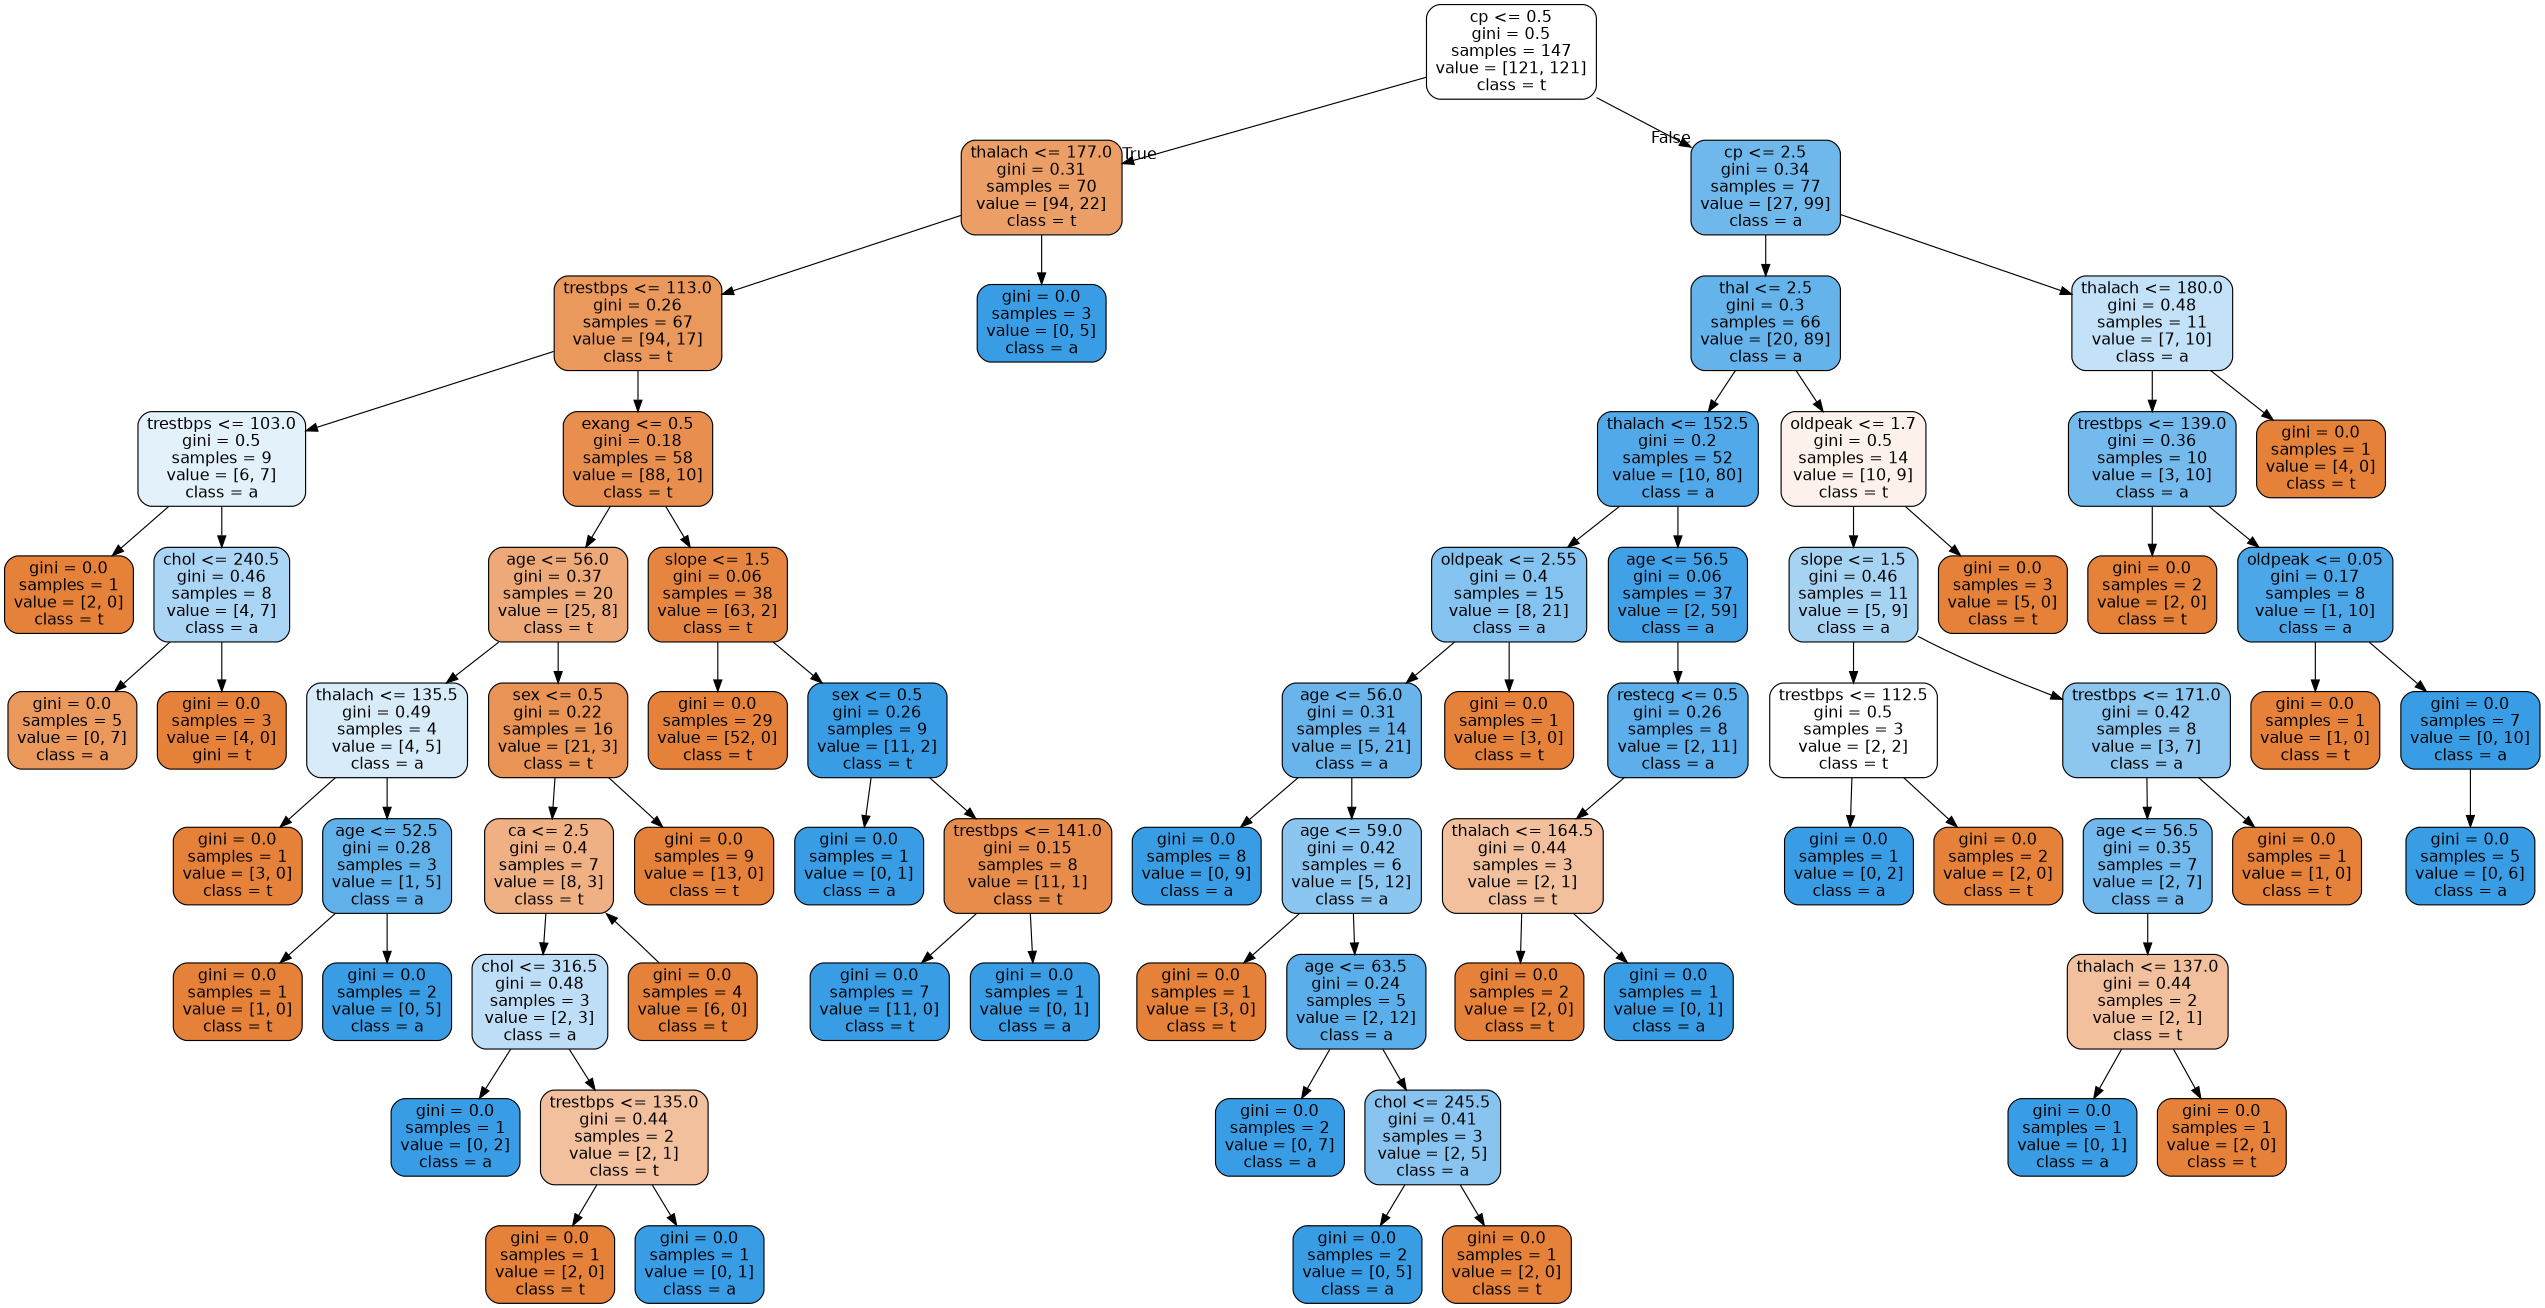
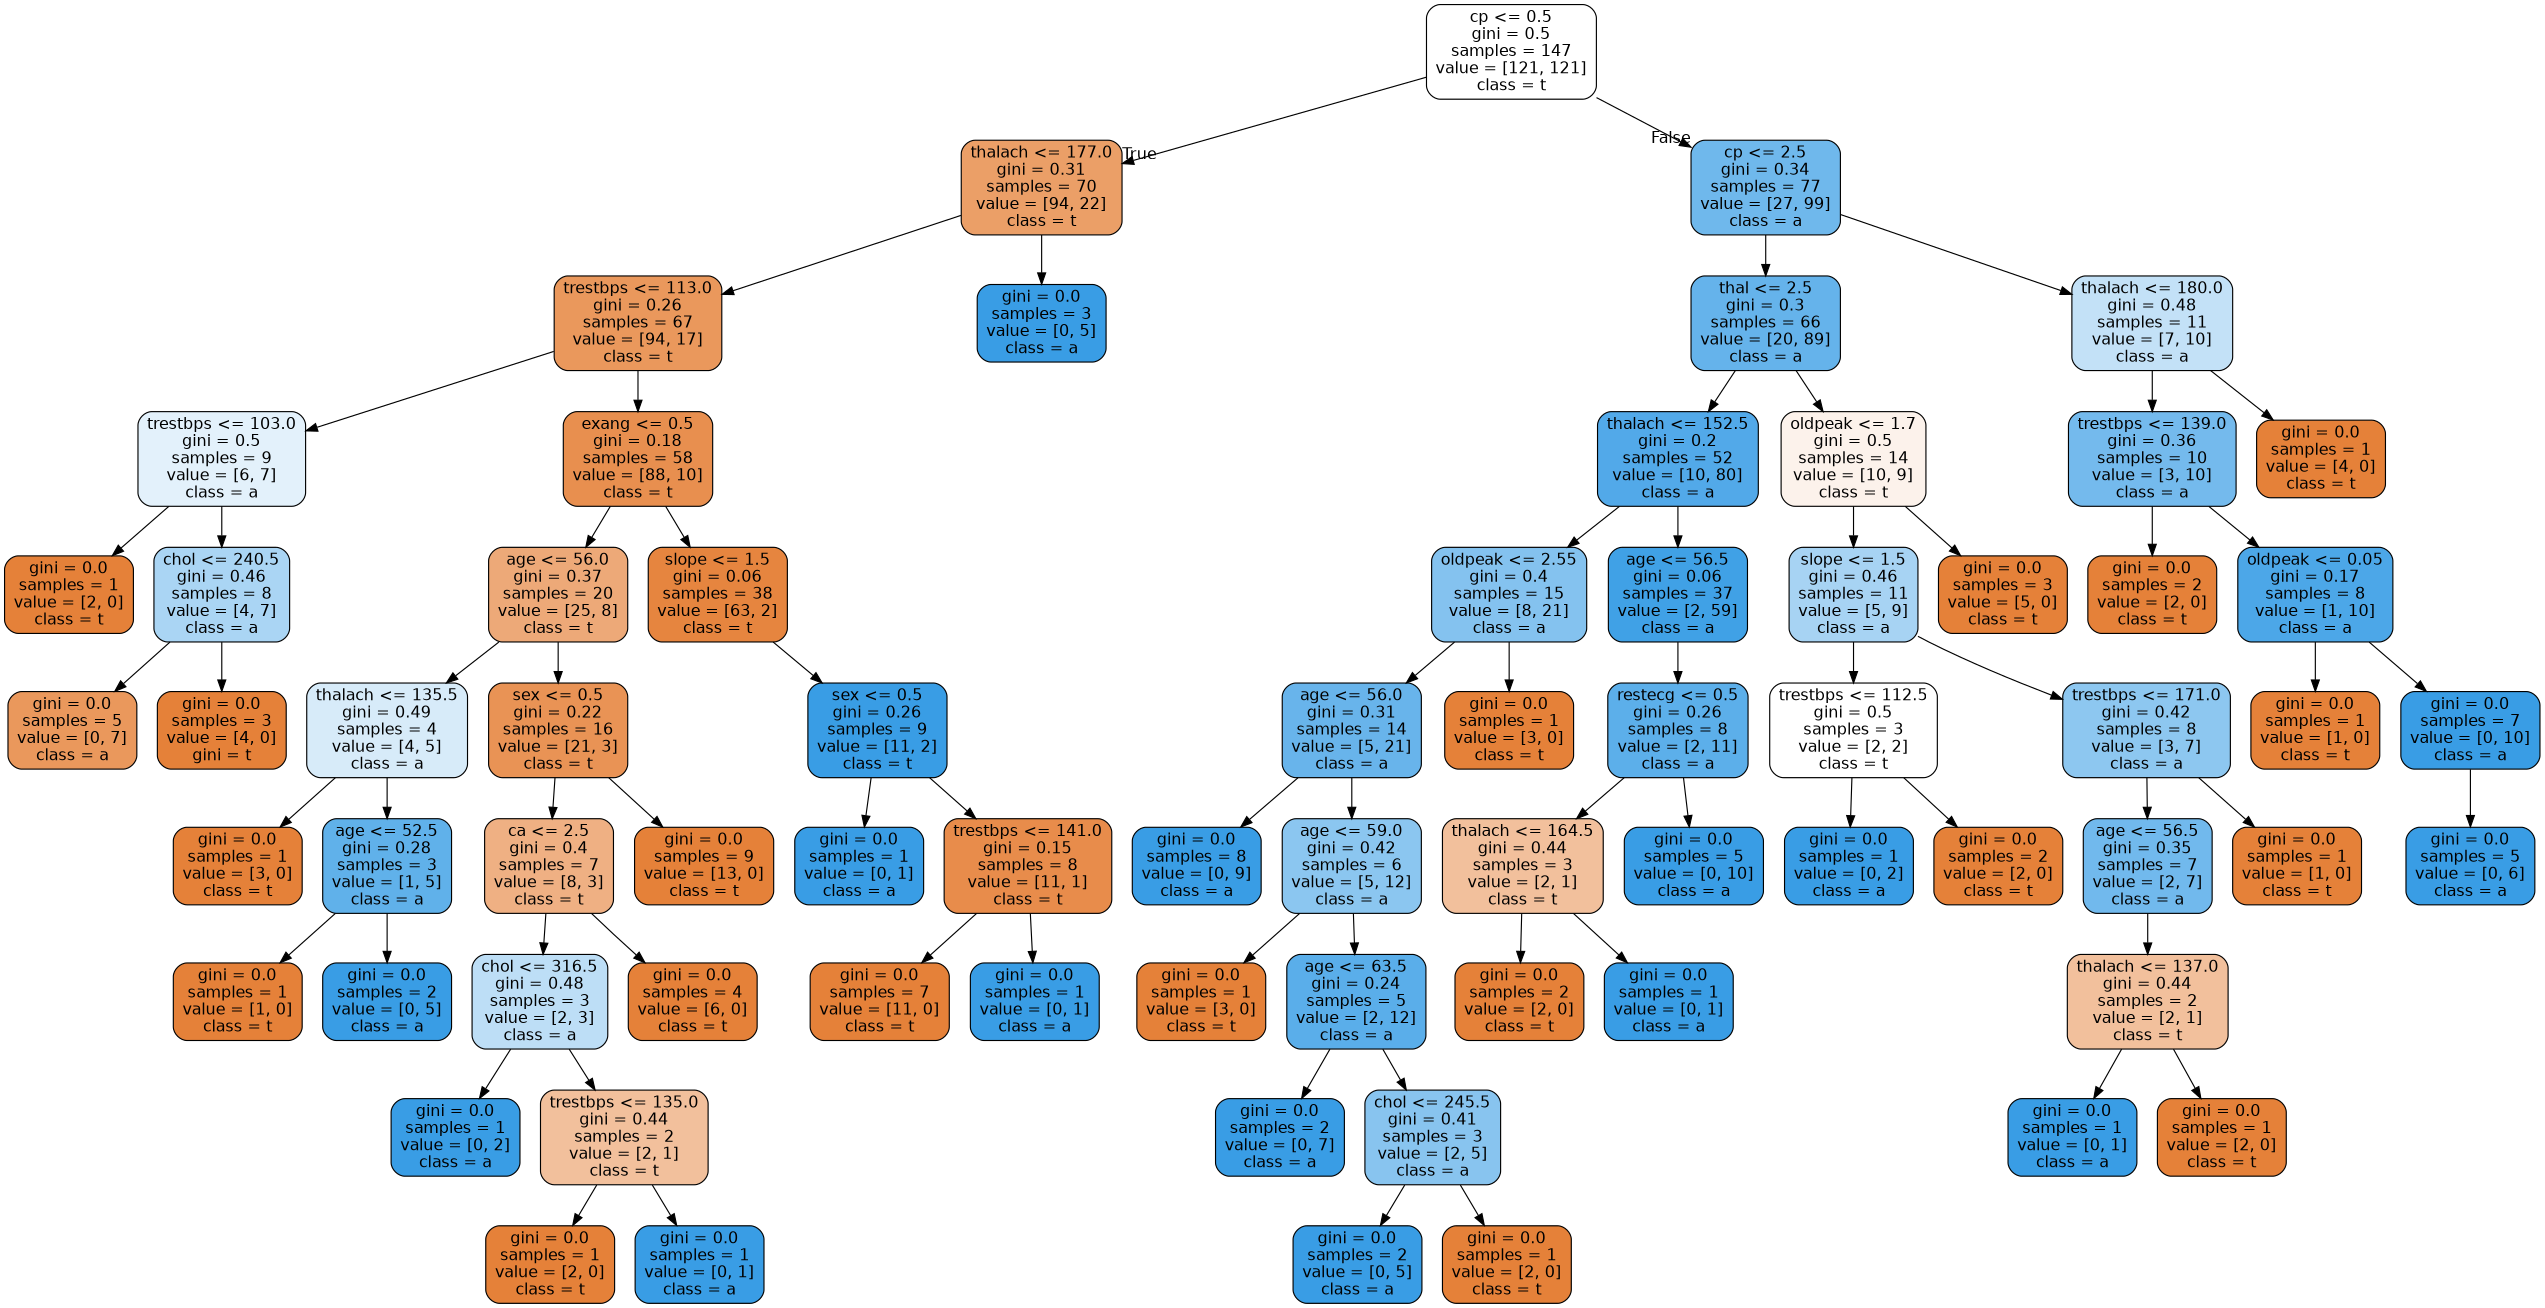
node "gini = 0.0 samples = 29 value = [52, 0] class = t": removed
node "gini = 0.0 samples = 5 value = [0, 10] class = a": added
edge "gini = 0.0 samples = 4 value = [6, 0] class = t" -> "ca <= 2.5 gini = 0.4 samples = 7 value = [8, 3] class = t": reversed
node "gini = 0.0 samples = 7 value = [11, 0] class = t": fillcolor #399de5ff -> #e58139ff
